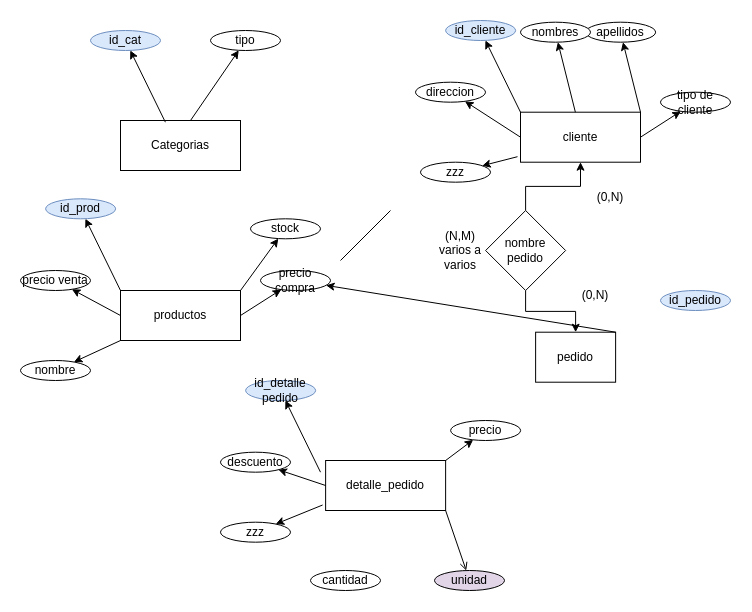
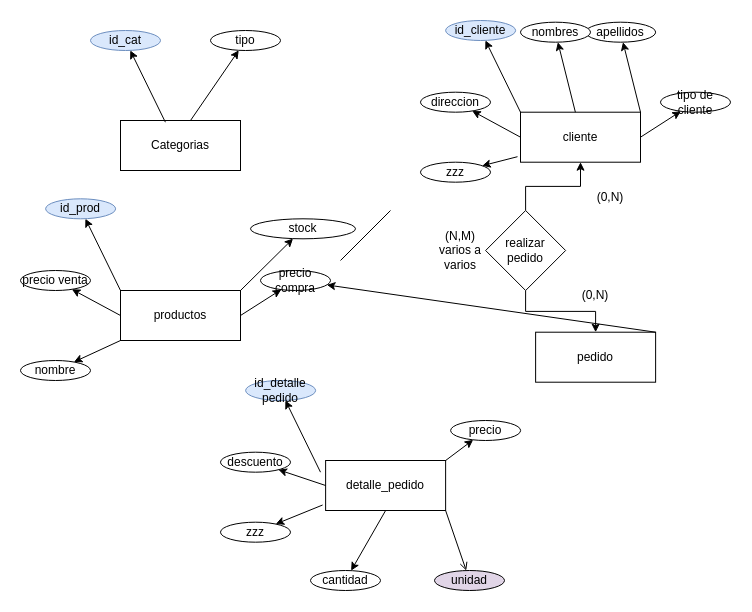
node "direccion": moved (451, 92) -> (456, 102)
node "stock": size 70x20 -> 105x20
node "nombre pedido": label "nombre pedido" -> "realizar pedido"
node "id_pedido": removed
node "pedido": size 80x50 -> 120x50
edge "detalle_pedido" -> "cantidad": added
